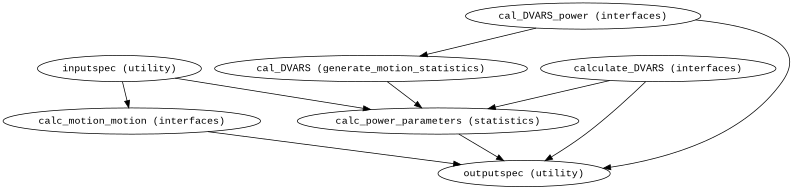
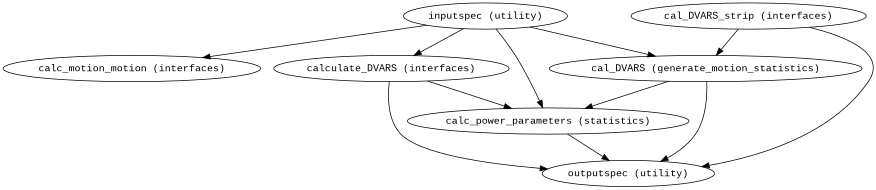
node "cal_DVARS_power (interfaces)": label "cal_DVARS_power (interfaces)" -> "cal_DVARS_strip (interfaces)"
edge "inputspec (utility)" -> "calculate_DVARS (interfaces)": added
edge "inputspec (utility)" -> "cal_DVARS (generate_motion_statistics)": added
edge "calc_motion_motion (interfaces)" -> "outputspec (utility)": now "cal_DVARS (generate_motion_statistics)" -> "outputspec (utility)"
